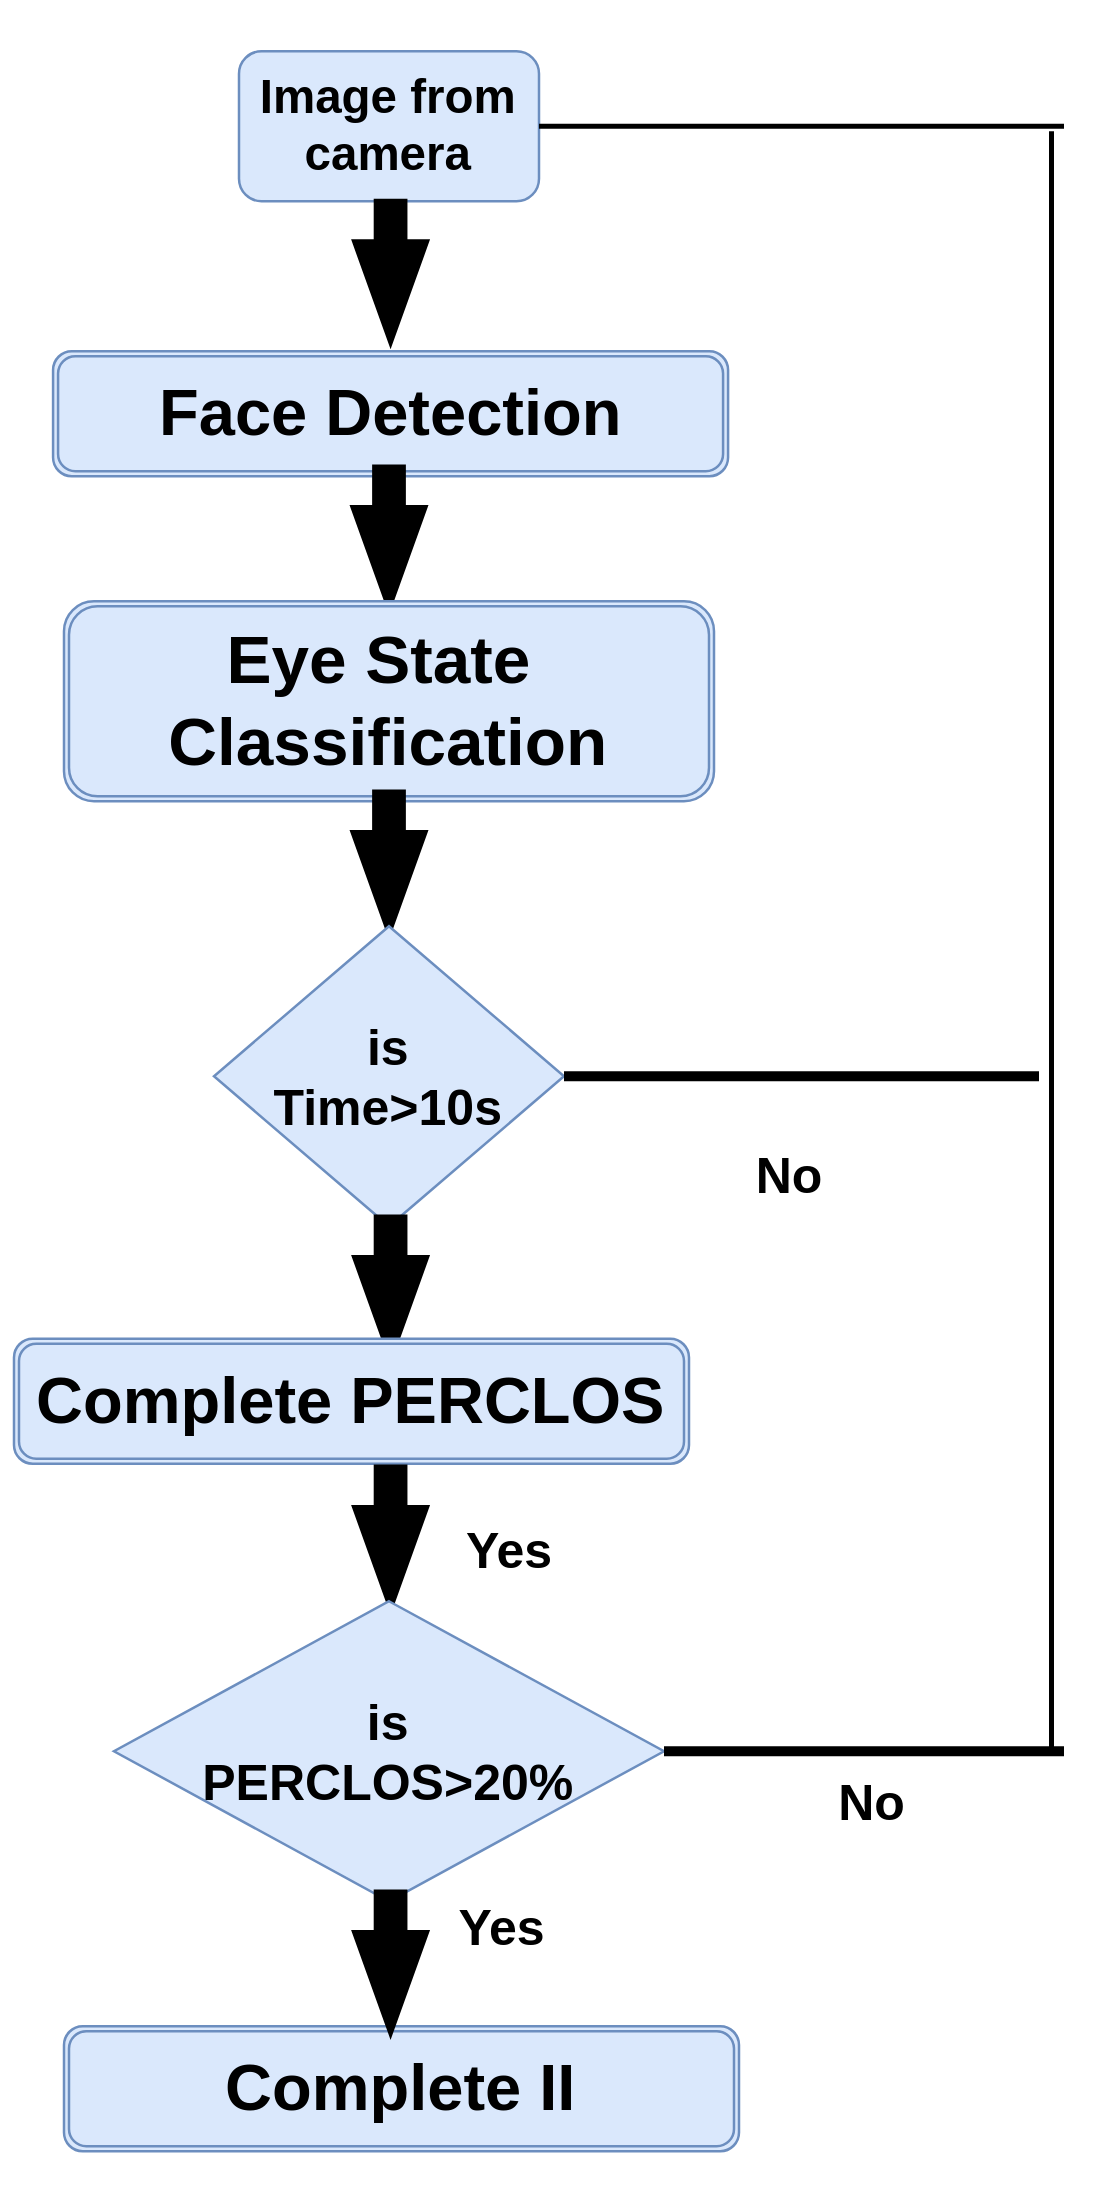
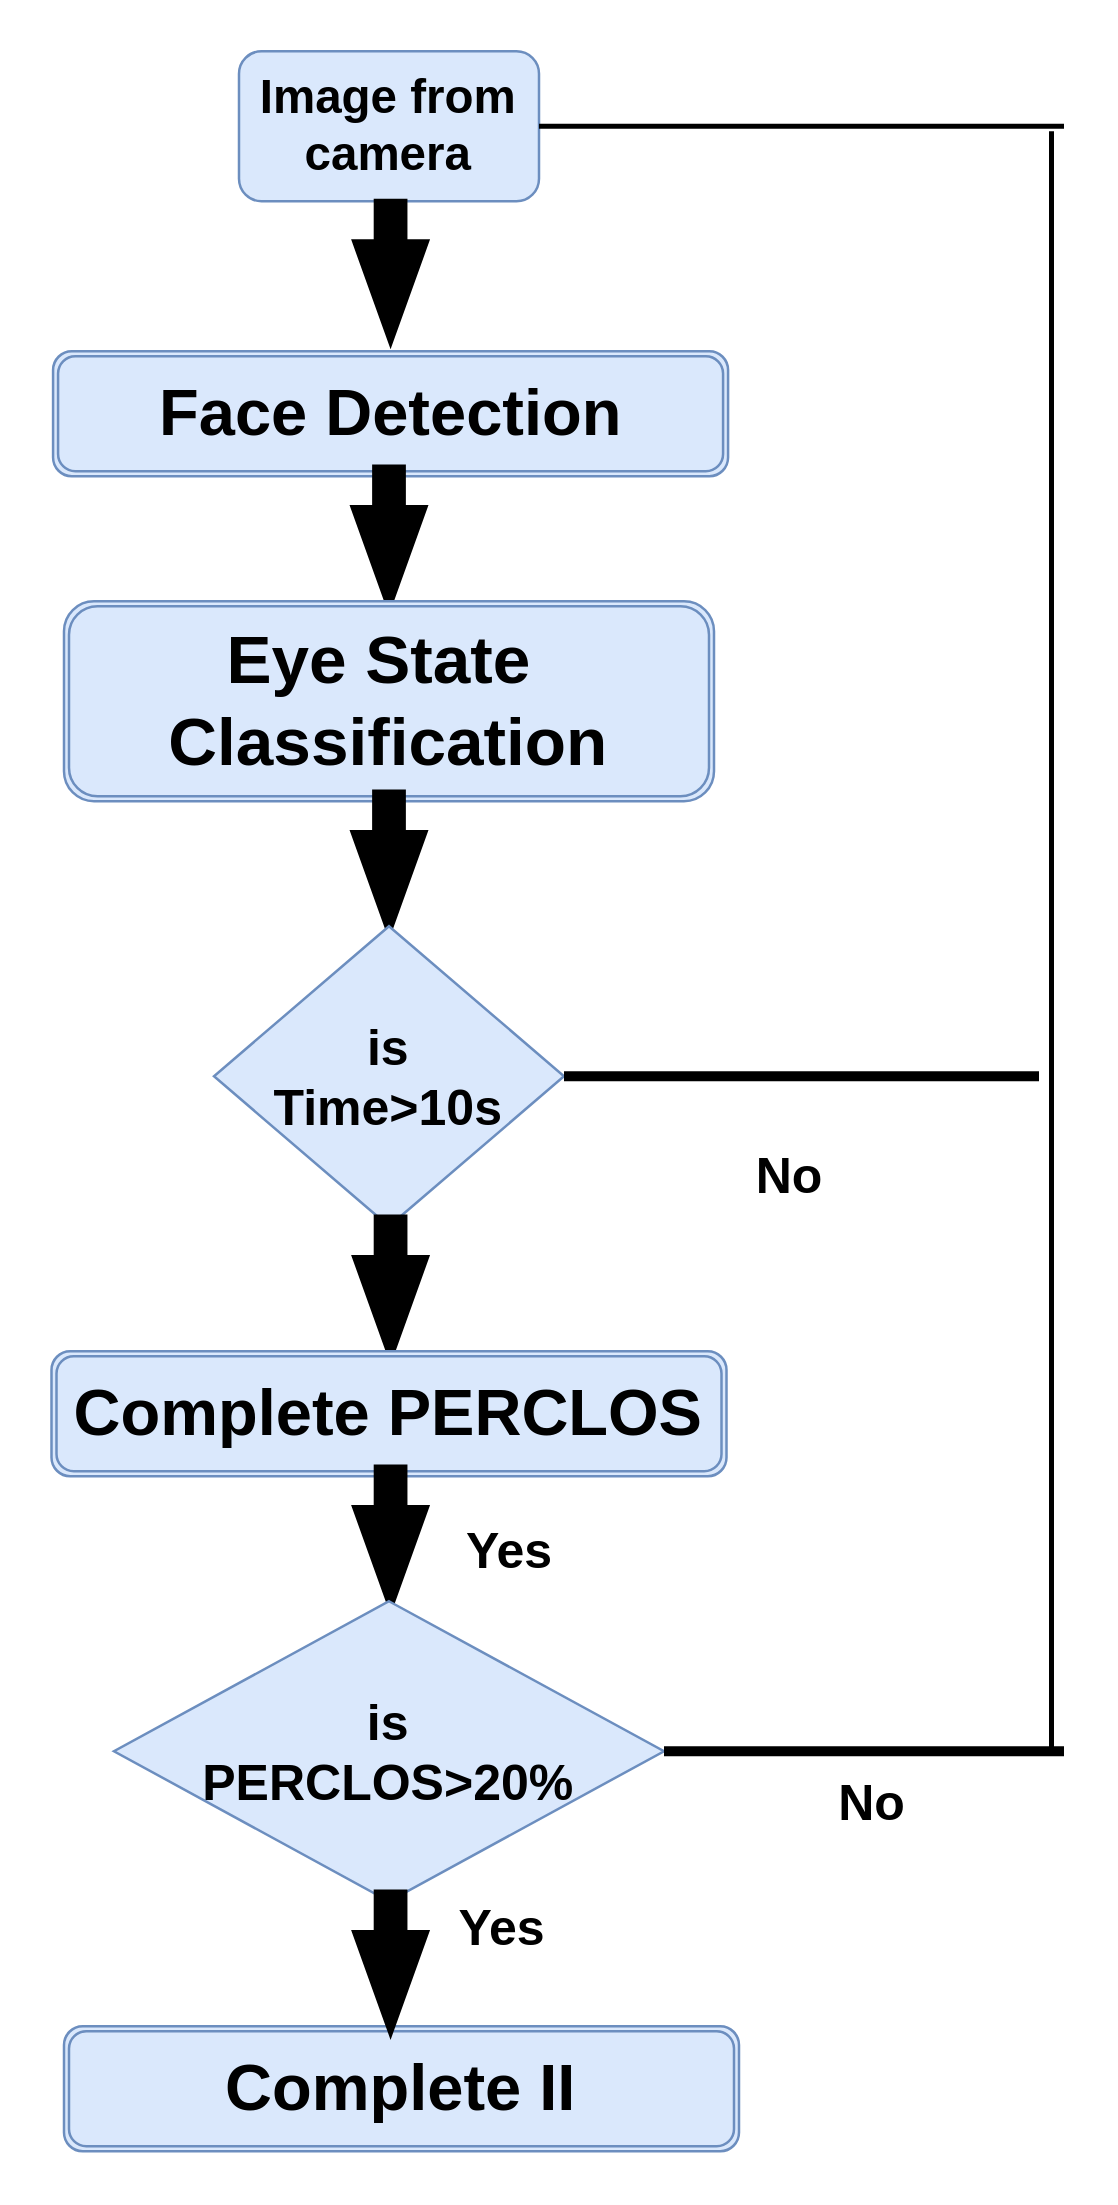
node "Complete PERCLOS": moved (351, 1401) -> (389, 1414)
